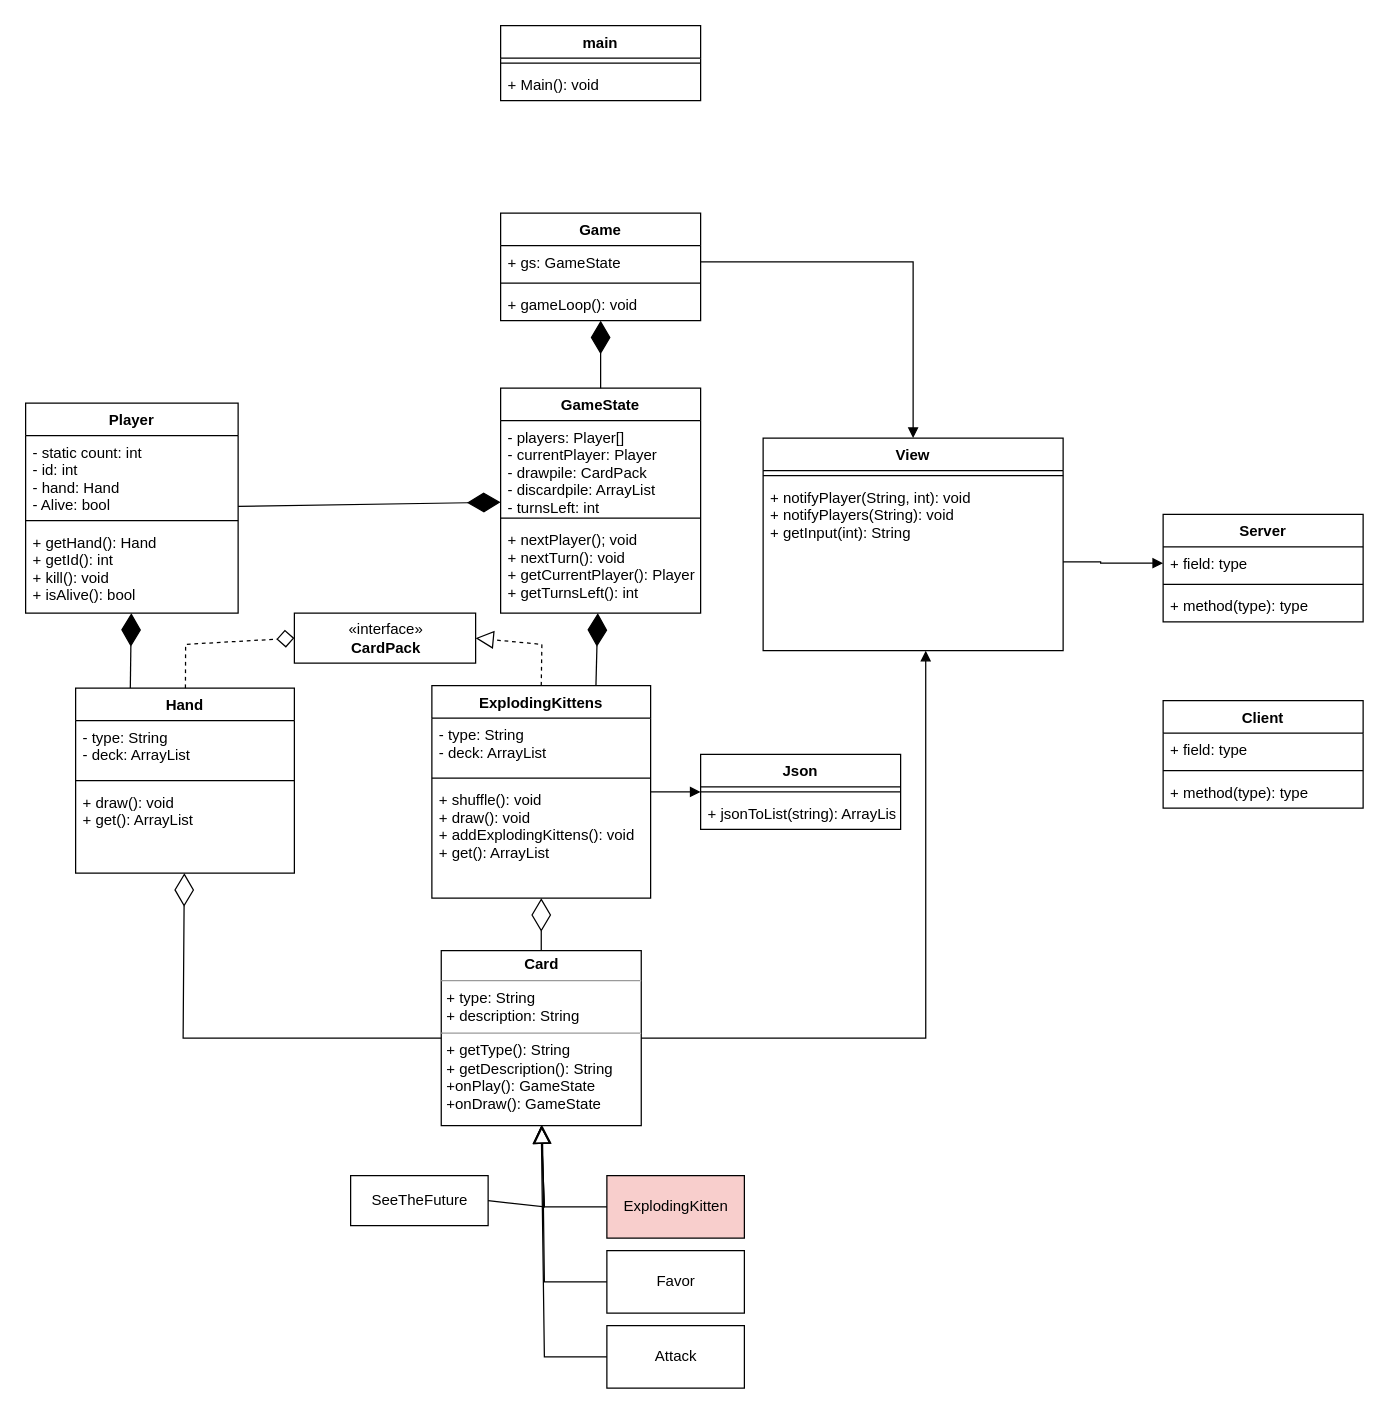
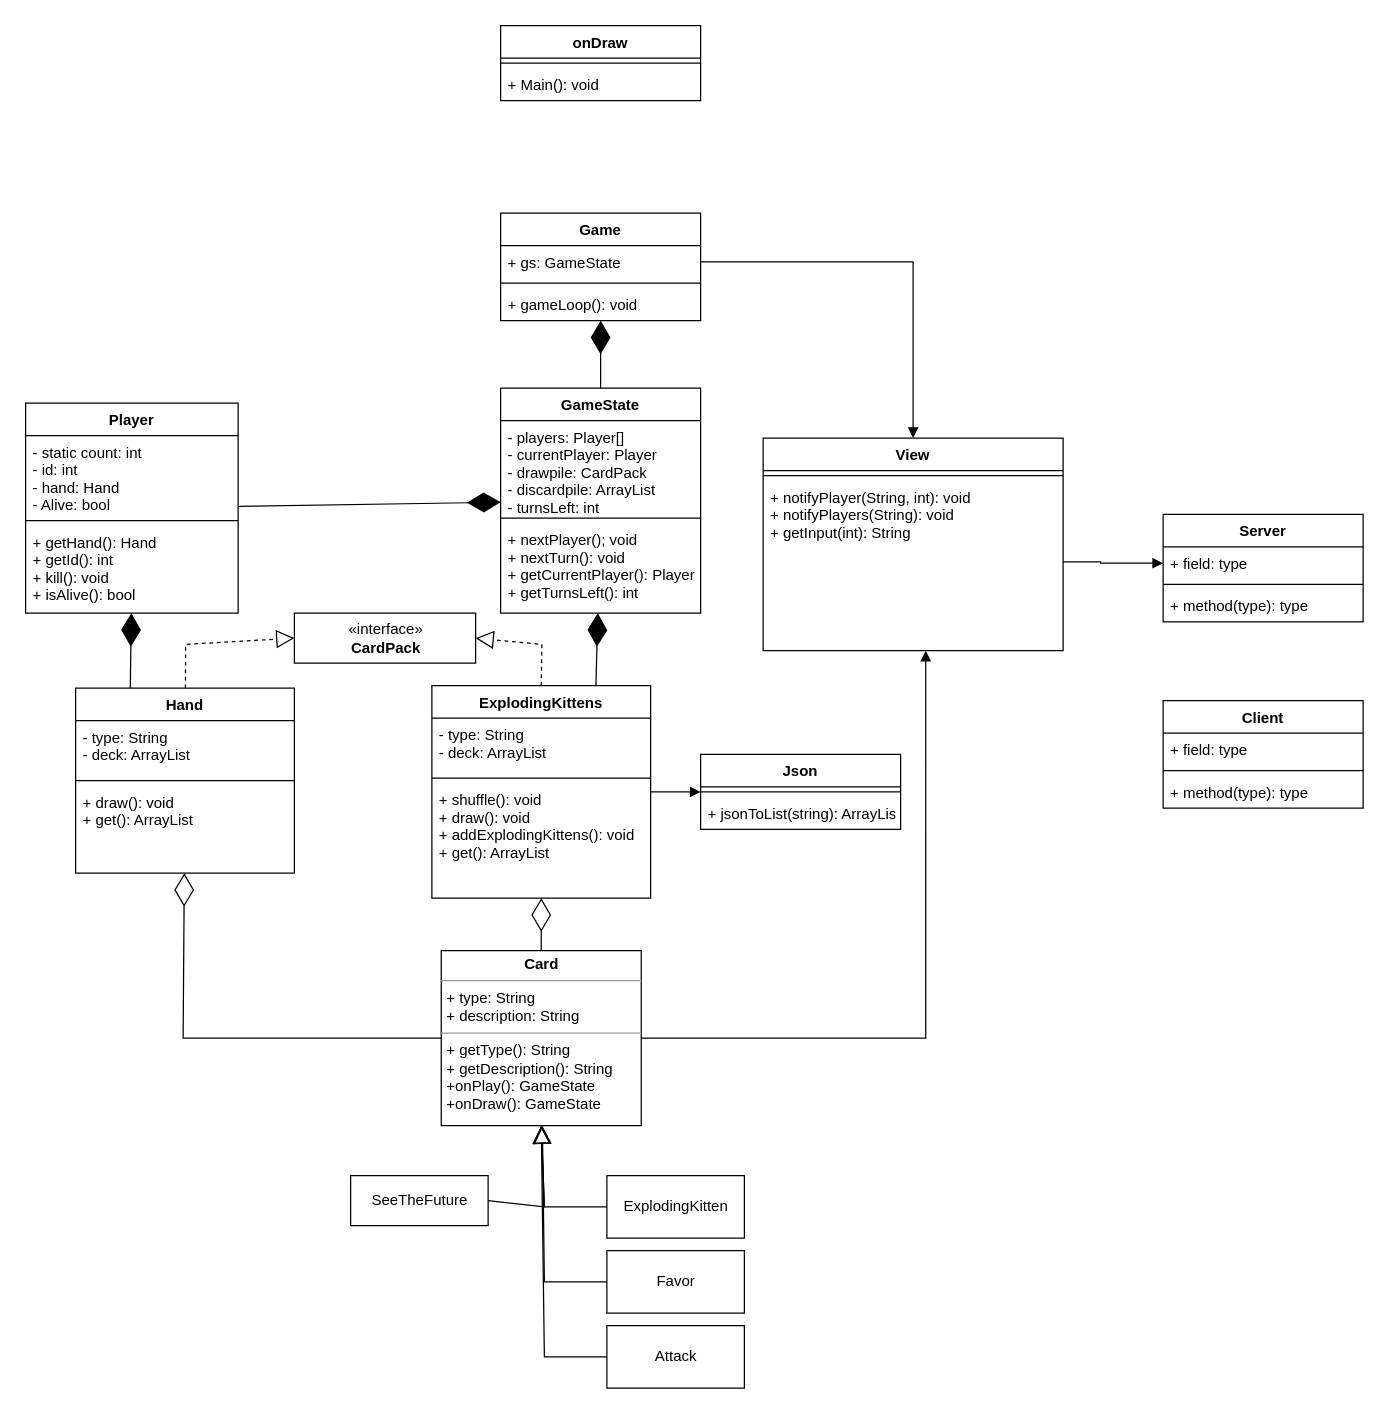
node "main": label "main" -> "onDraw"
edge "Hand" -> "«interface» CardPack": arrowhead diamond -> block
node "ExplodingKitten": fillcolor #f8cecc -> #ffffff
